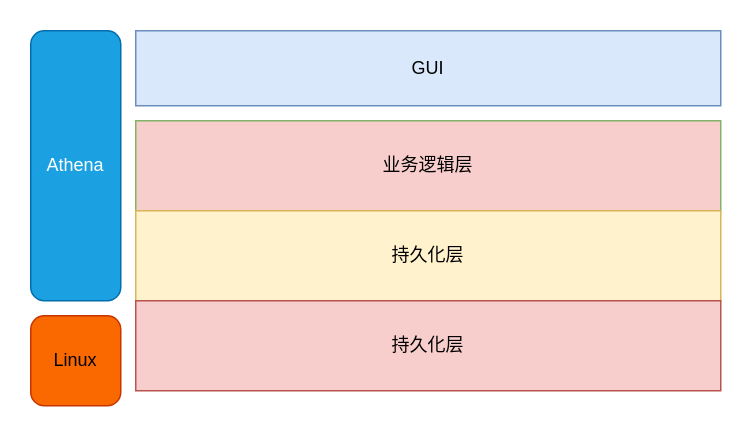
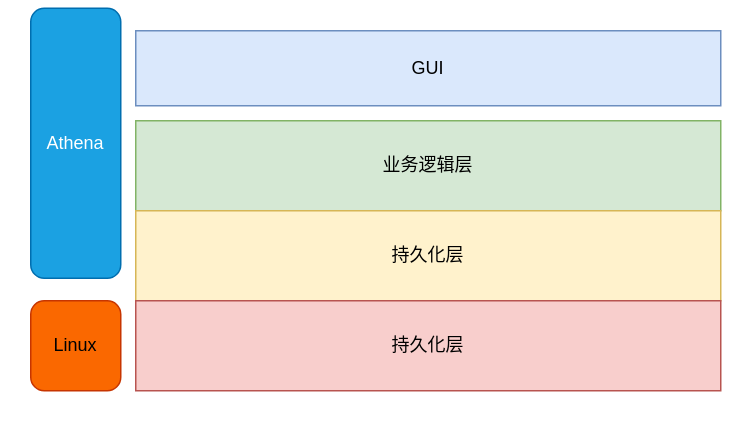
node "Athena": moved (76, 166) -> (76, 143)
node "业务逻辑层": fillcolor #f8cecc -> #d5e8d4
node "Linux": moved (76, 361) -> (76, 346)
